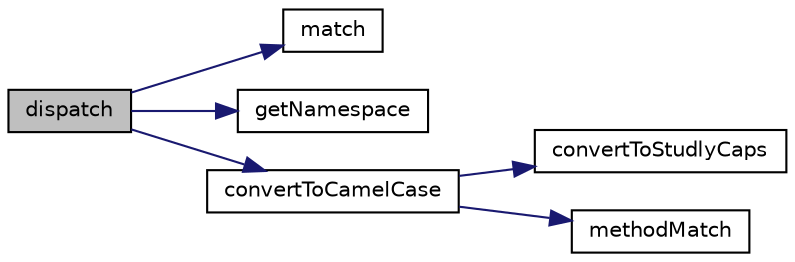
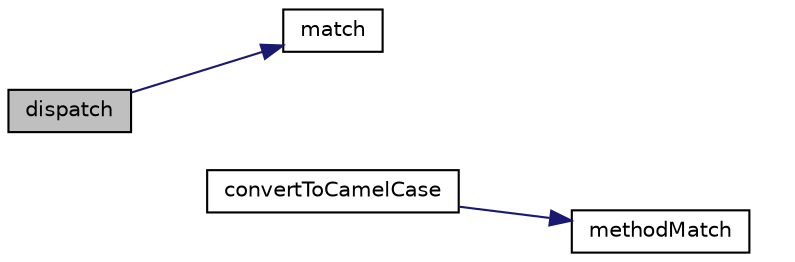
node "getNamespace": removed
edge "dispatch" -> "convertToCamelCase": removed
node "convertToStudlyCaps": removed
